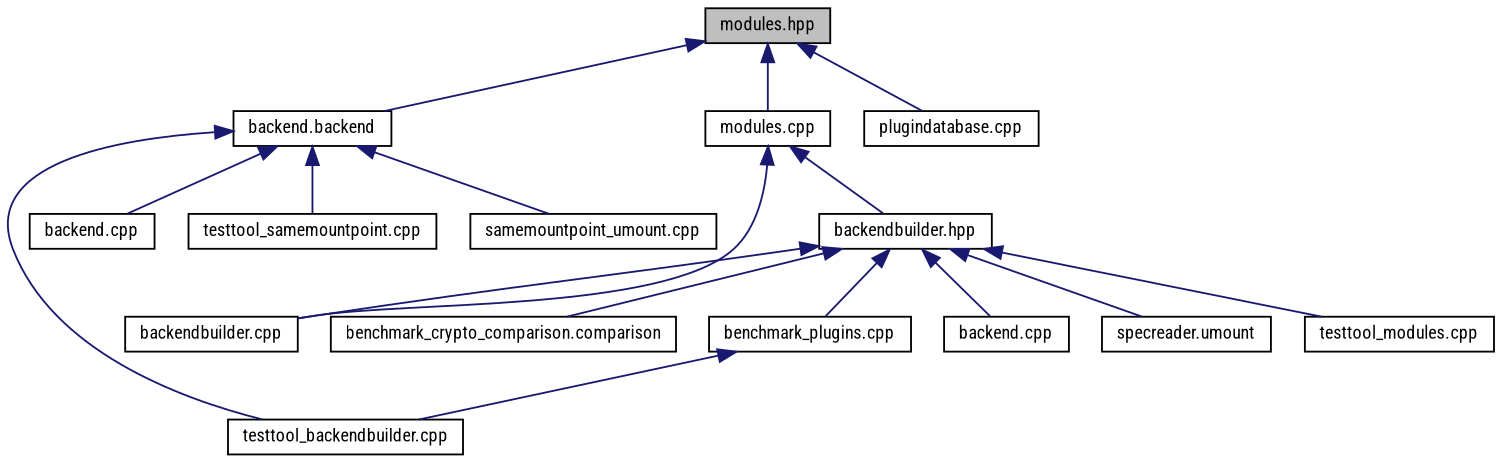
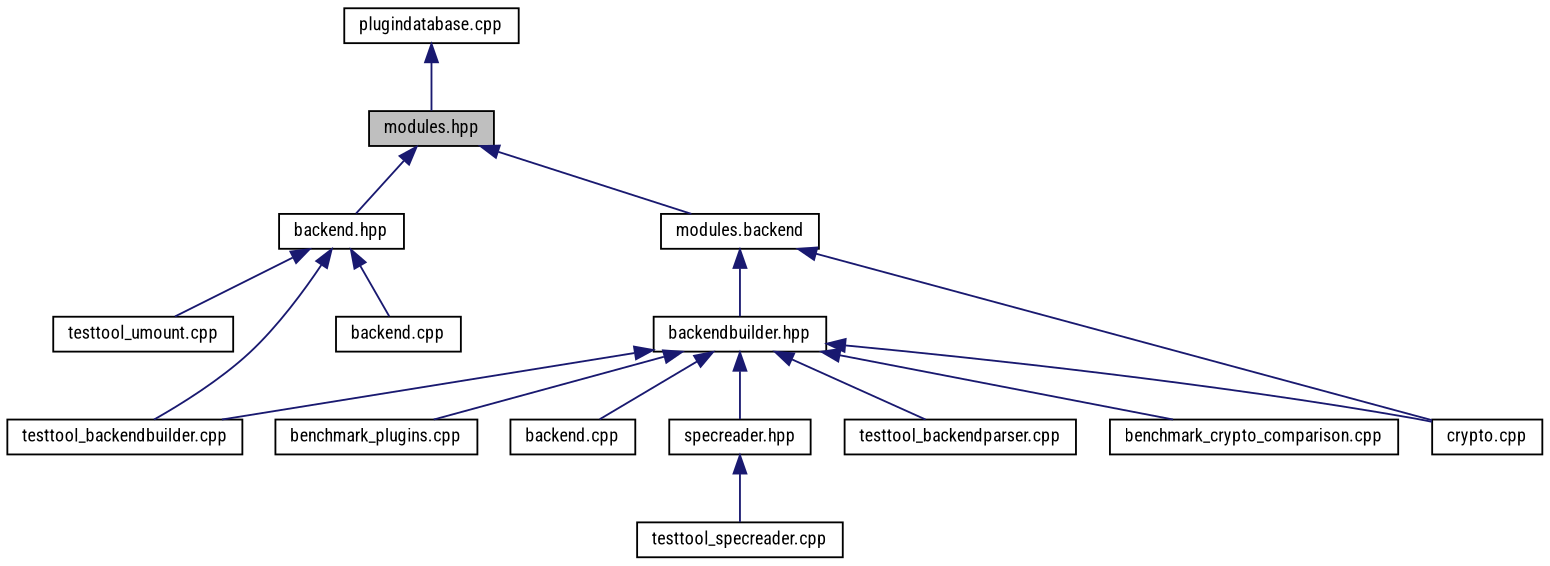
edge "plugindatabase.cpp" -> "modules.hpp": reversed
node "backend.backend": label "backend.backend" -> "backend.hpp"
node "modules.cpp": label "modules.cpp" -> "modules.backend"
node "testtool_samemountpoint.cpp": removed
node "samemountpoint_umount.cpp": label "samemountpoint_umount.cpp" -> "testtool_umount.cpp"
node "backendbuilder.cpp": label "backendbuilder.cpp" -> "crypto.cpp"
node "benchmark_crypto_comparison.comparison": label "benchmark_crypto_comparison.comparison" -> "benchmark_crypto_comparison.cpp"
node "specreader.umount": label "specreader.umount" -> "specreader.hpp"
node "testtool_modules.cpp": label "testtool_modules.cpp" -> "testtool_backendparser.cpp"
edge "testtool_backendbuilder.cpp" -> "benchmark_plugins.cpp": now "testtool_backendbuilder.cpp" -> "backendbuilder.hpp"
node "testtool_specreader.cpp": added
